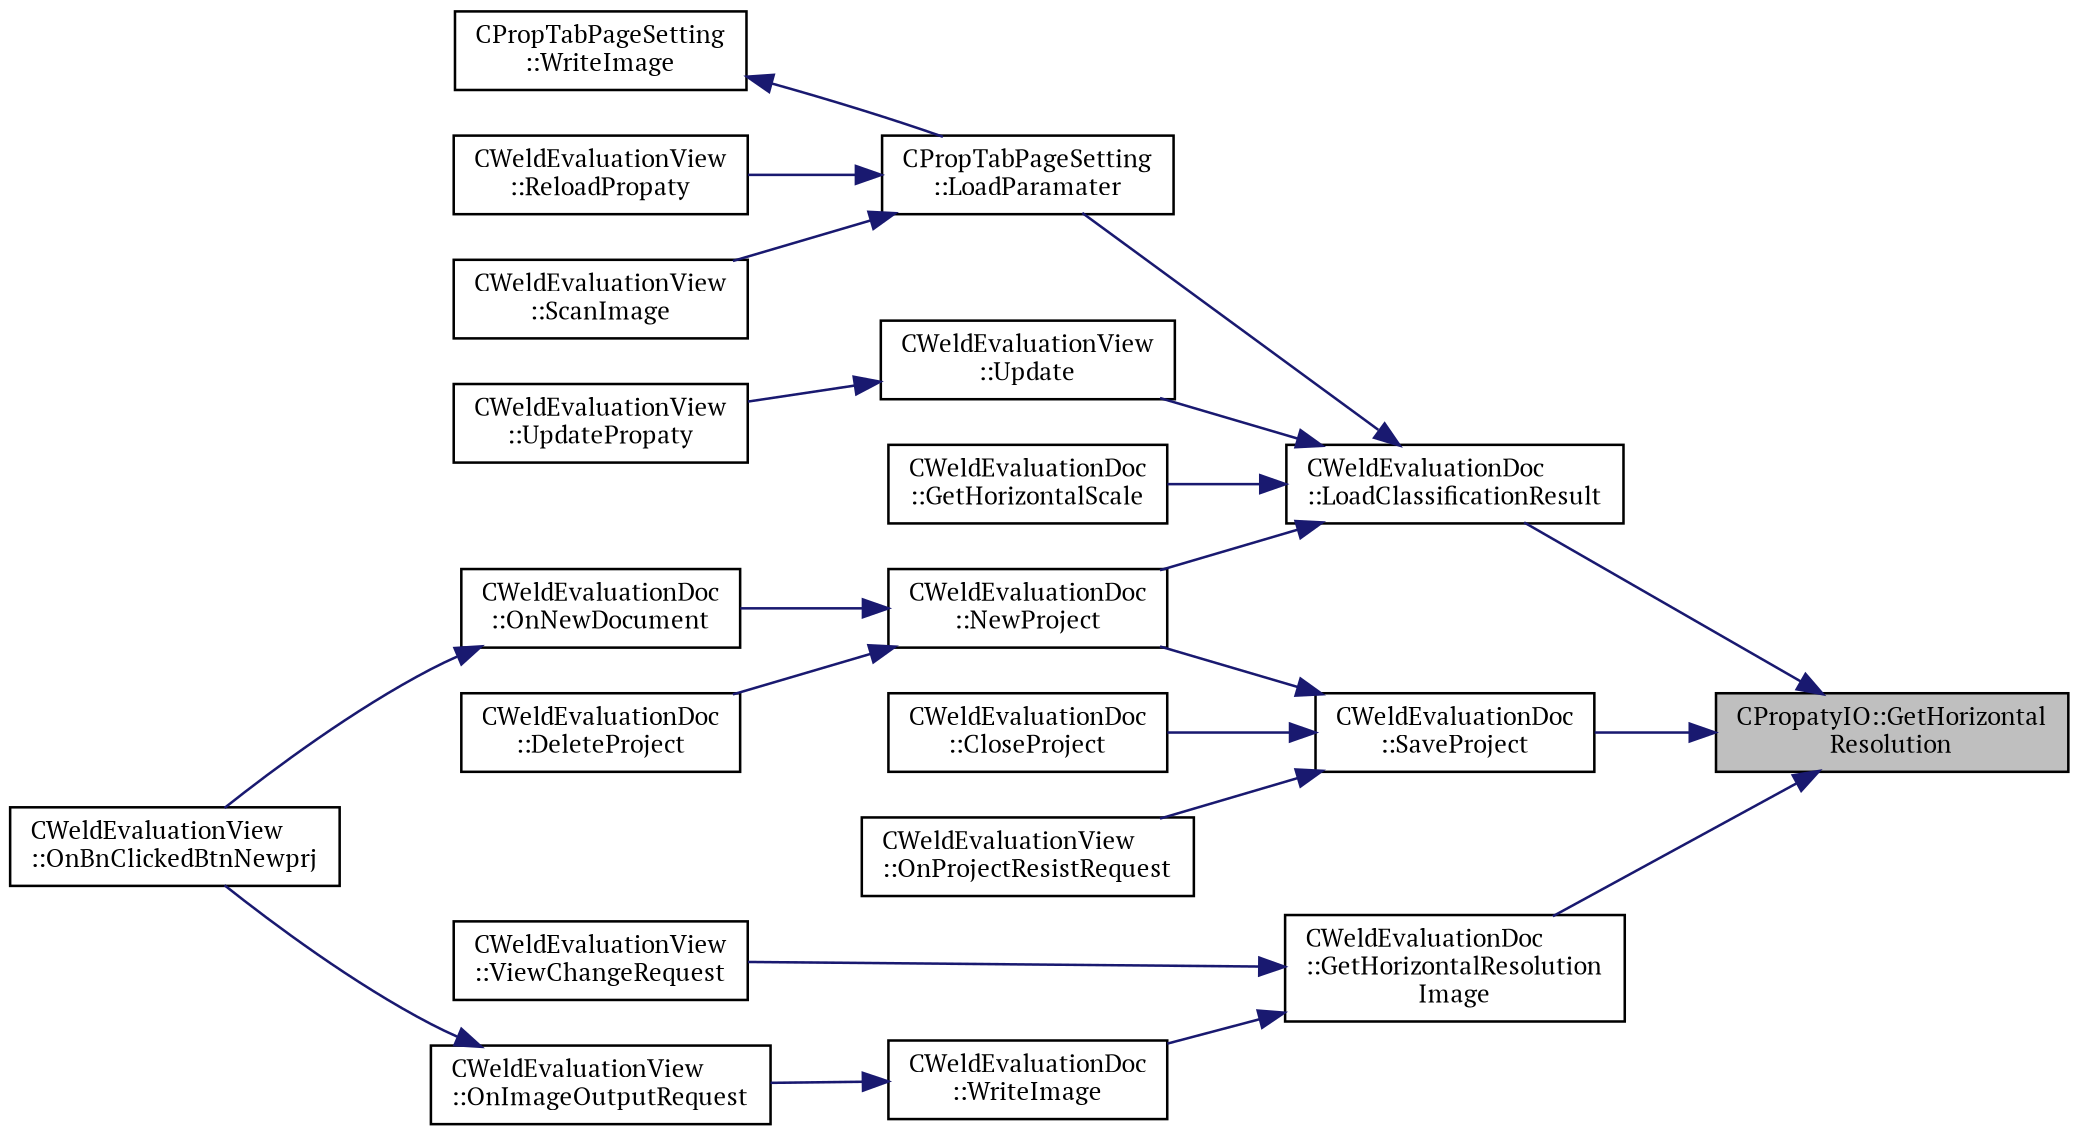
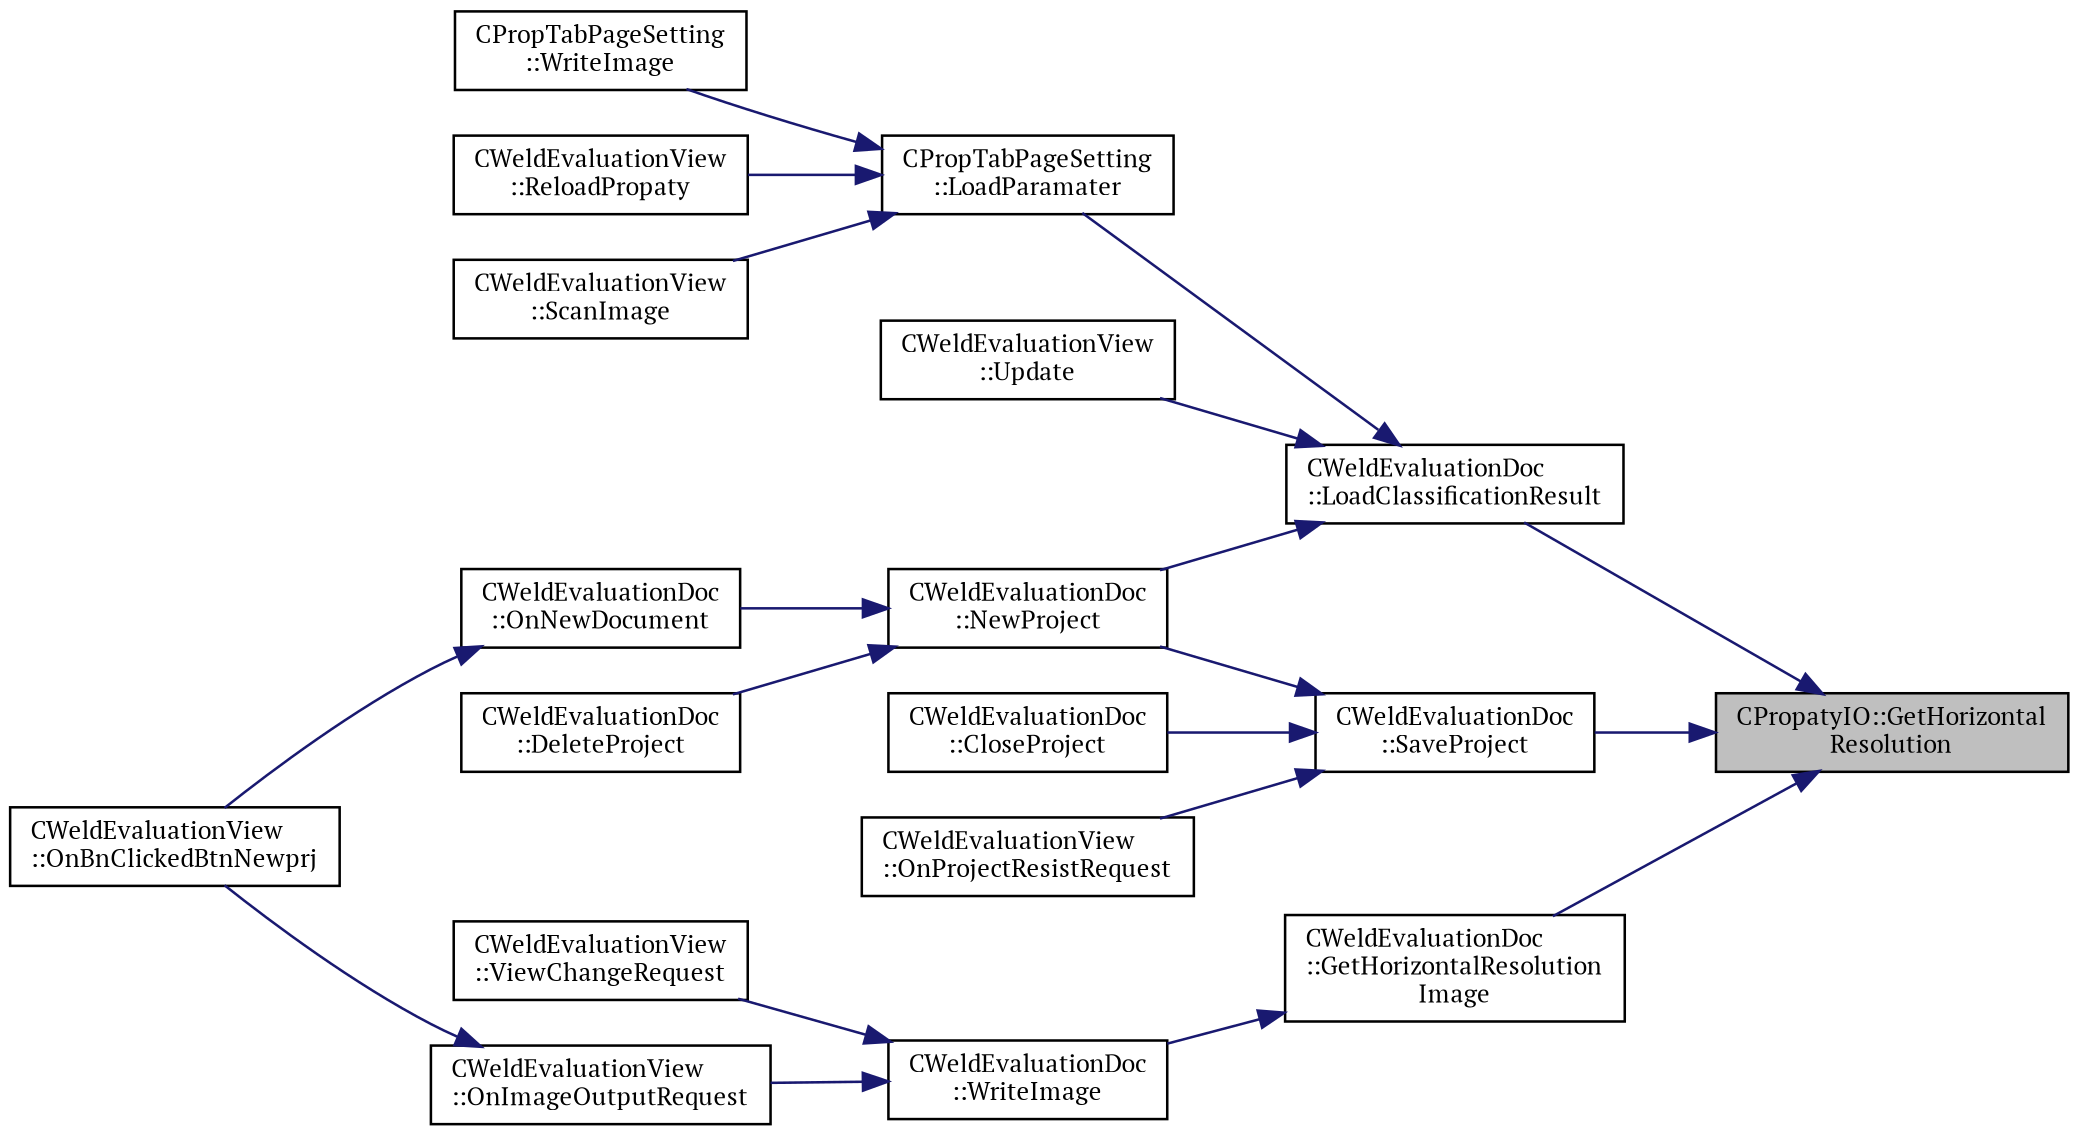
edge "CPropTabPageSetting ::LoadParamater" -> "CPropTabPageSetting ::WriteImage": reversed
node "CWeldEvaluationView ::UpdatePropaty": removed
node "CWeldEvaluationDoc ::GetHorizontalScale": removed
edge "CWeldEvaluationView ::ViewChangeRequest" -> "CWeldEvaluationDoc ::GetHorizontalResolution Image": now "CWeldEvaluationView ::ViewChangeRequest" -> "CWeldEvaluationDoc ::WriteImage"
